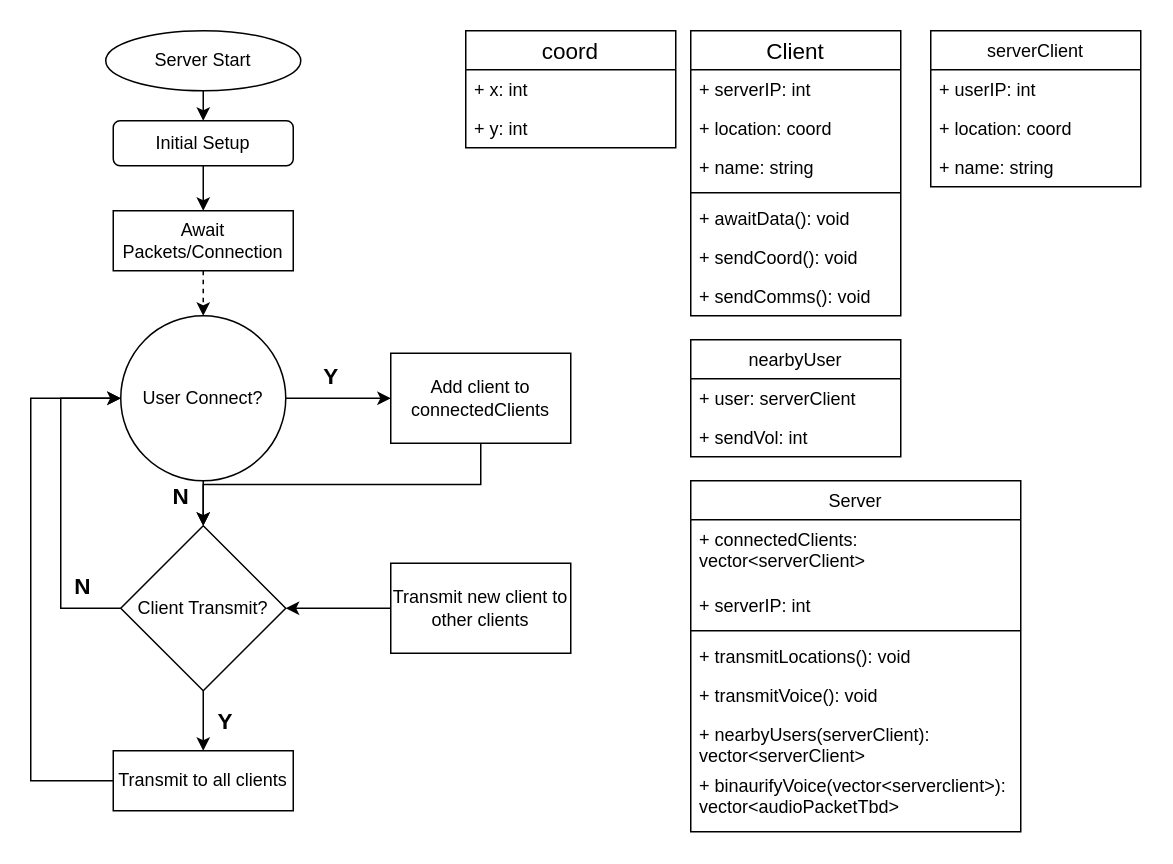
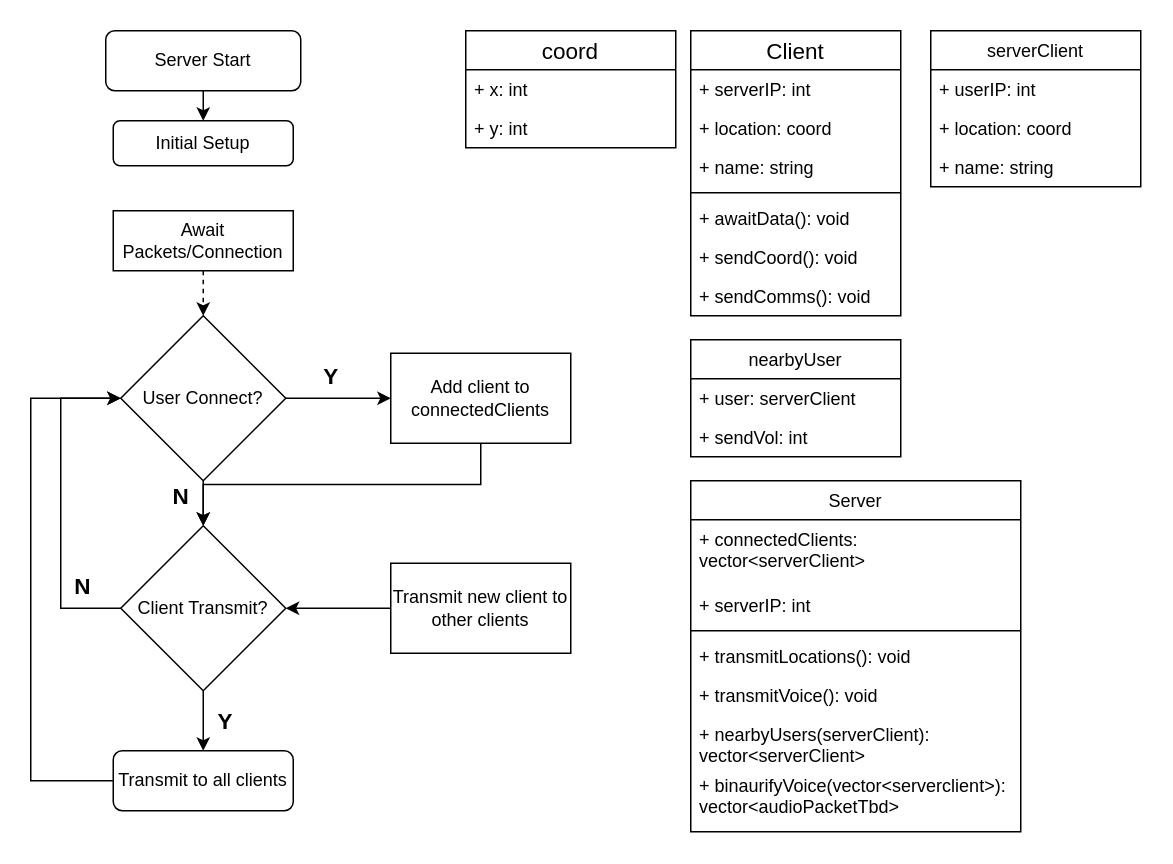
node "Server Start": shape ellipse -> rounded rectangle
edge "Initial Setup" -> "Await Packets/Connection": removed
node "User Connect?": shape ellipse -> diamond
node "Transmit to all clients": shape rectangle -> rounded rectangle
